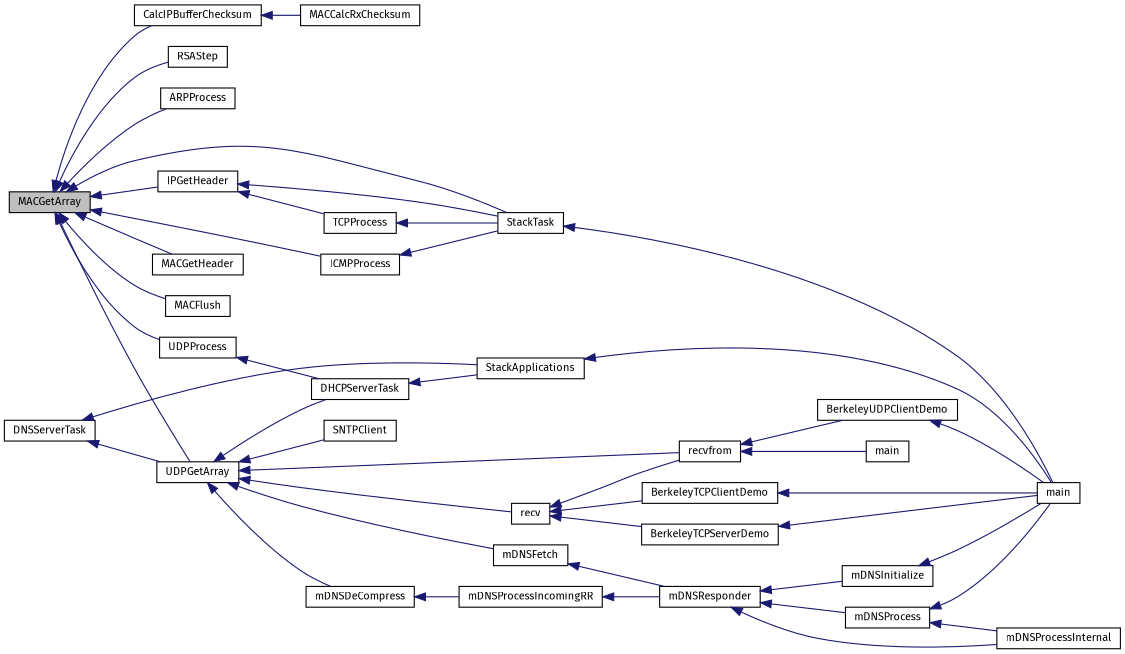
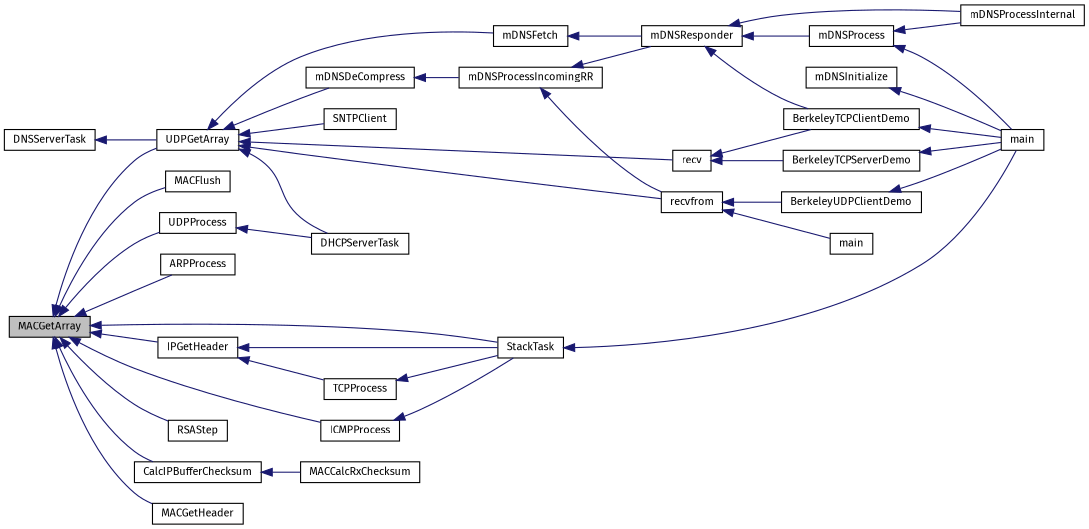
node "StackApplications": removed
edge "recvfrom" -> "recv": now "recvfrom" -> "mDNSProcessIncomingRR"
edge "mDNSInitialize" -> "mDNSResponder": now "BerkeleyTCPClientDemo" -> "mDNSResponder"
